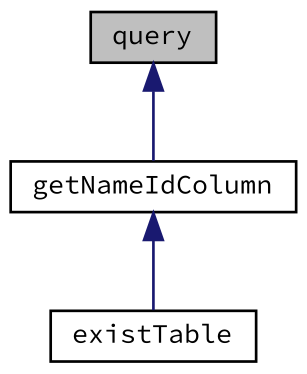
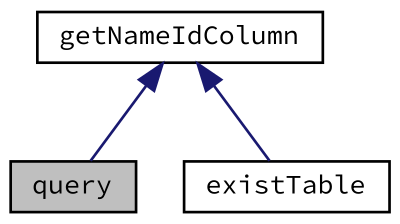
edge "getNameIdColumn" -> "query": reversed
